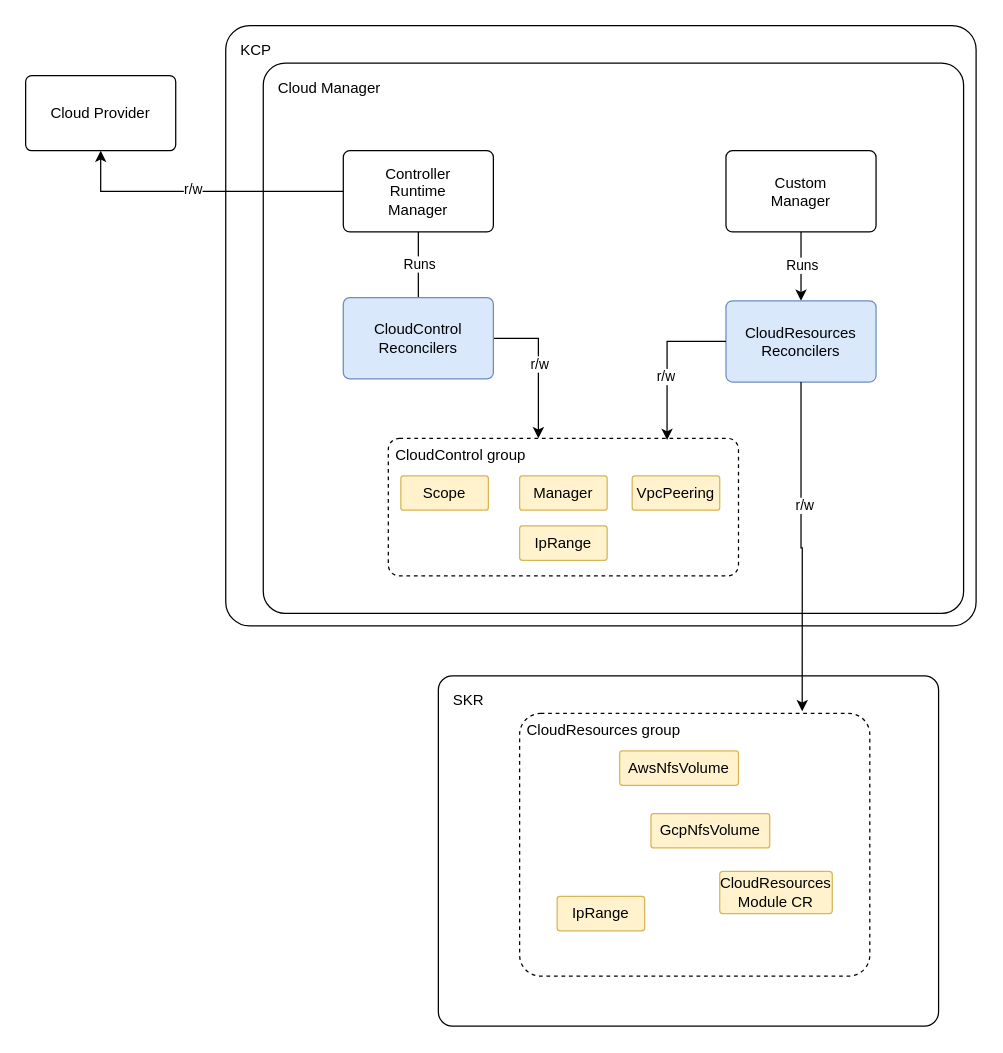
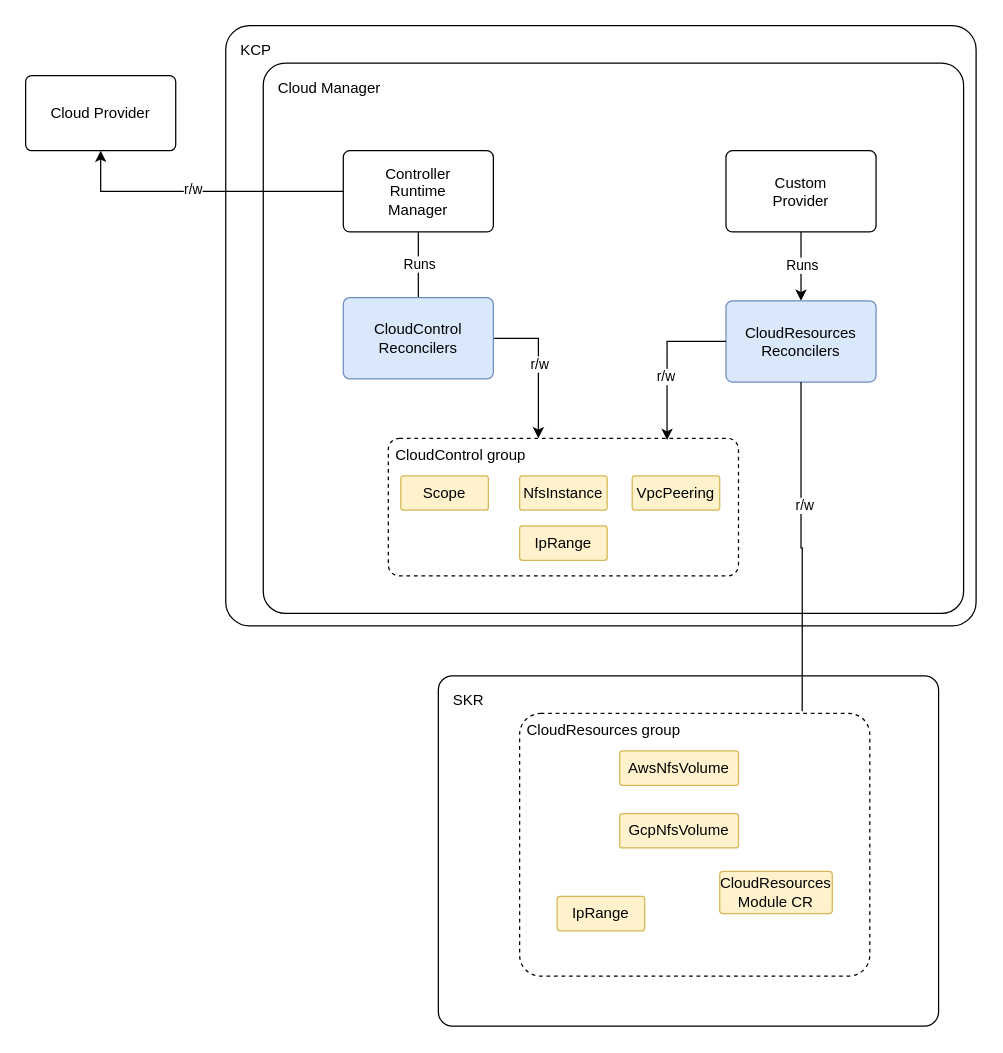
node "Custom Manager": label "Custom Manager" -> "Custom Provider"
node "Manager": label "Manager" -> "NfsInstance"
edge "CloudResources Reconcilers" -> "CloudResources group": arrowhead classic -> none
node "GcpNfsVolume": moved (710, 830) -> (679, 830)
